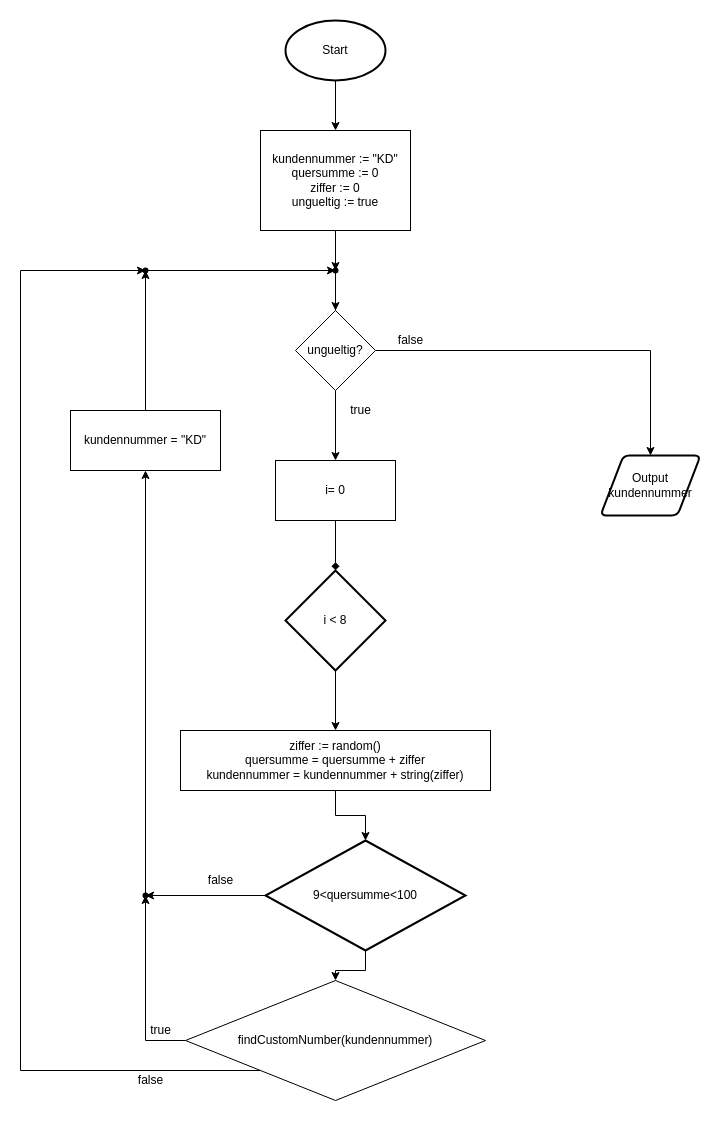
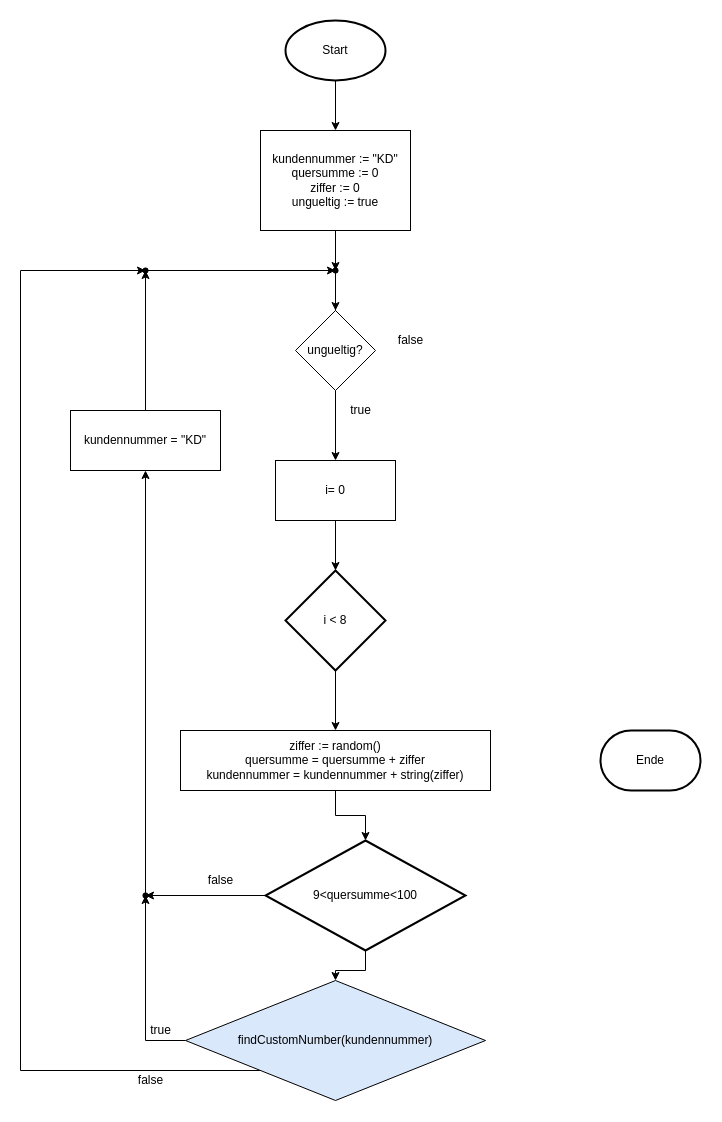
edge "ungueltig?" -> "Output kundennummer": removed
node "Output kundennummer": removed
edge "i= 0" -> "i < 8": arrowhead diamond -> classic
node "Ende": added
node "findCustomNumber(kundennummer)": fillcolor #ffffff -> #dae8fc
